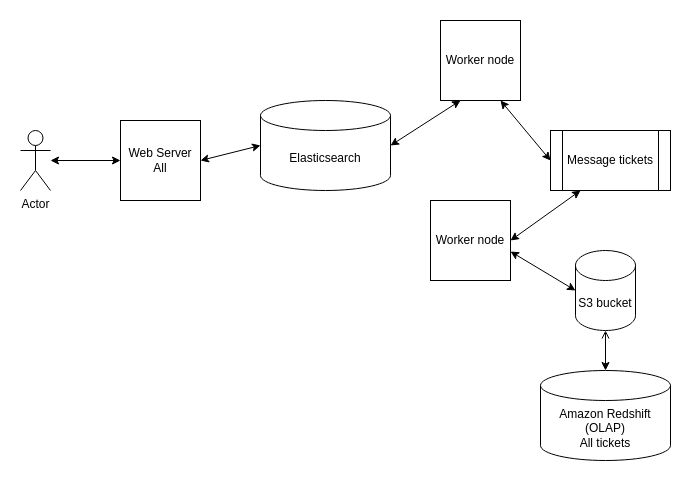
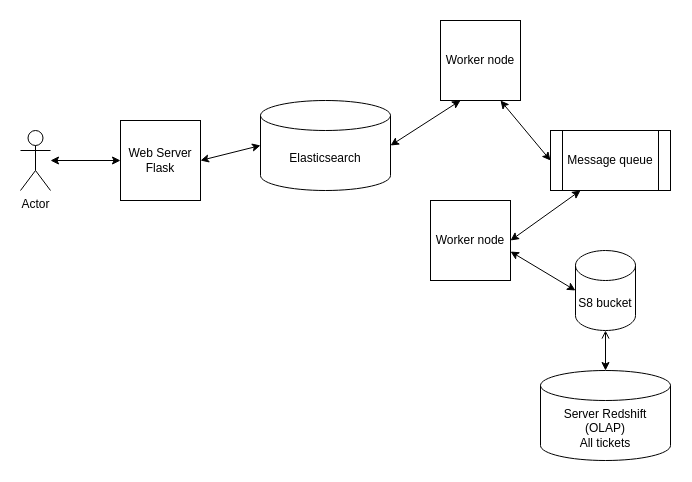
node "Web Server All": label "Web Server All" -> "Web Server Flask"
node "Message tickets": label "Message tickets" -> "Message queue"
node "S3 bucket": label "S3 bucket" -> "S8 bucket"
node "Amazon Redshift (OLAP) All tickets": label "Amazon Redshift (OLAP) All tickets" -> "Server Redshift (OLAP) All tickets"
